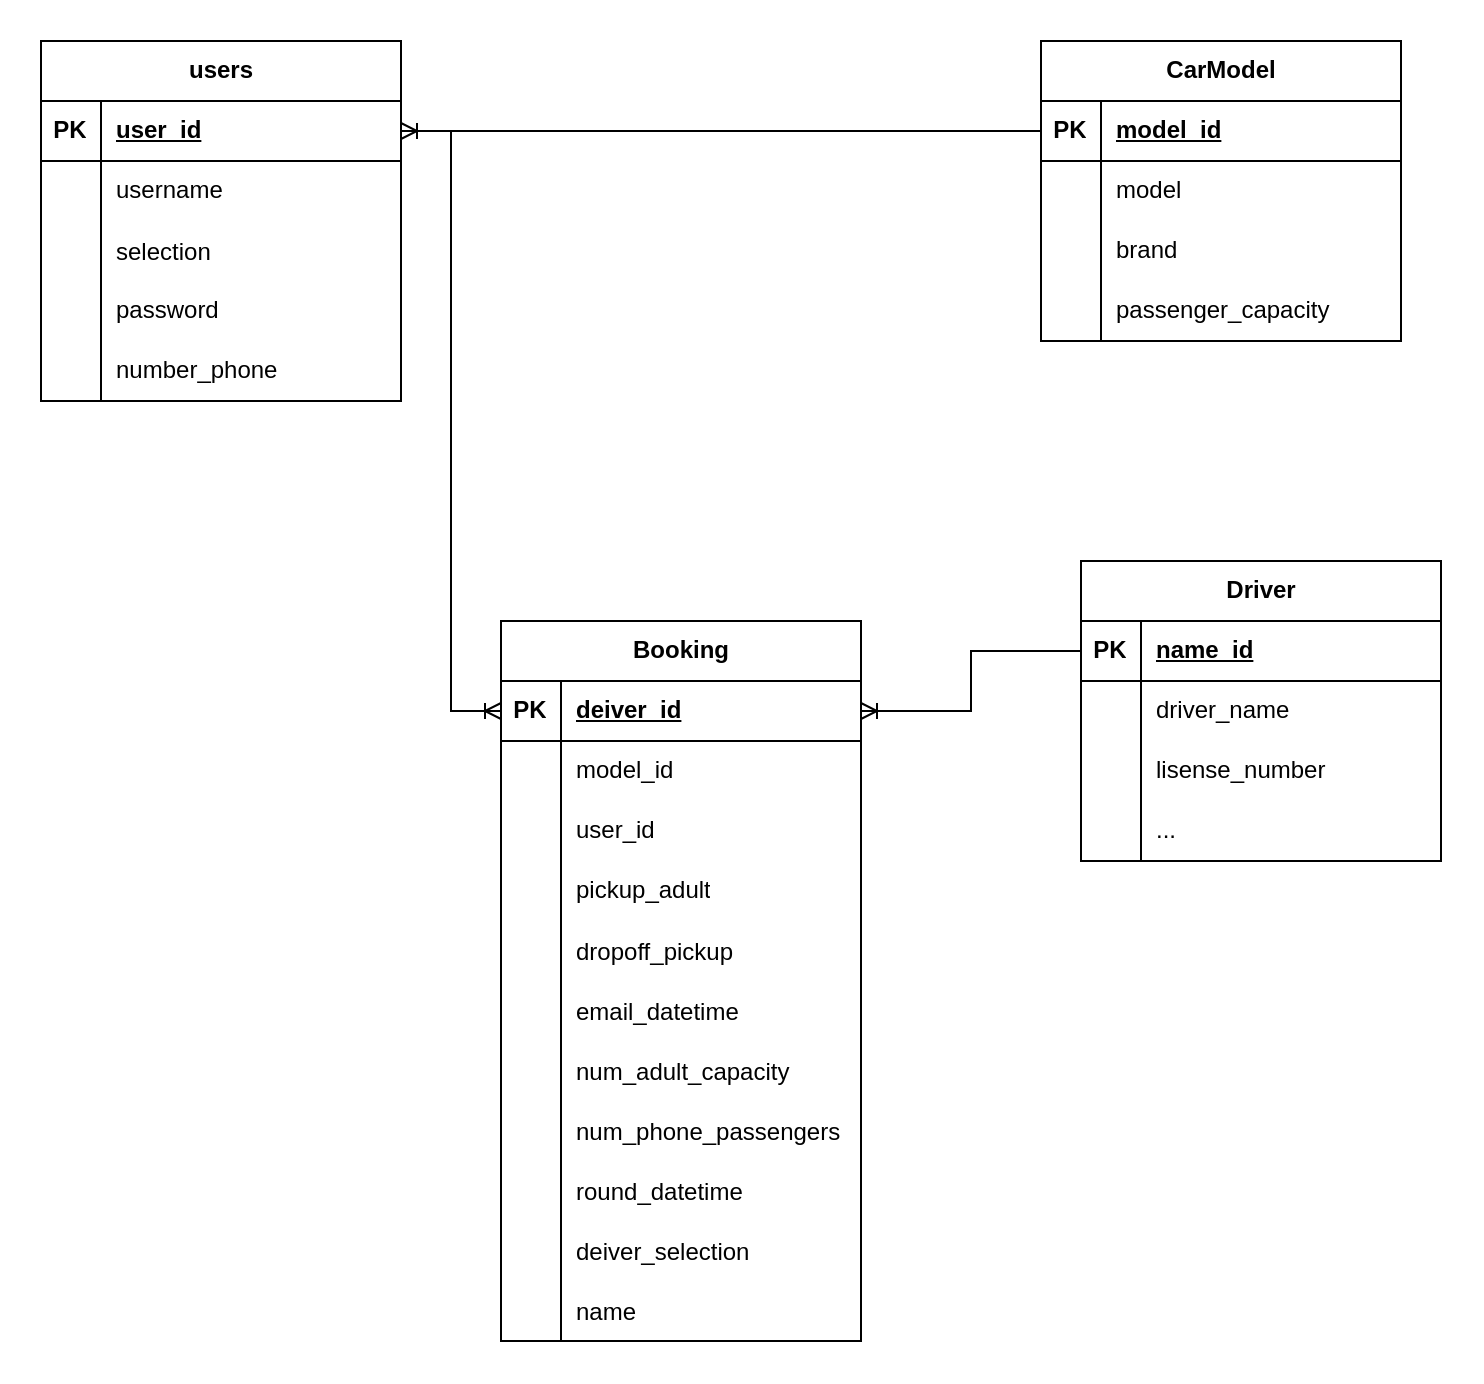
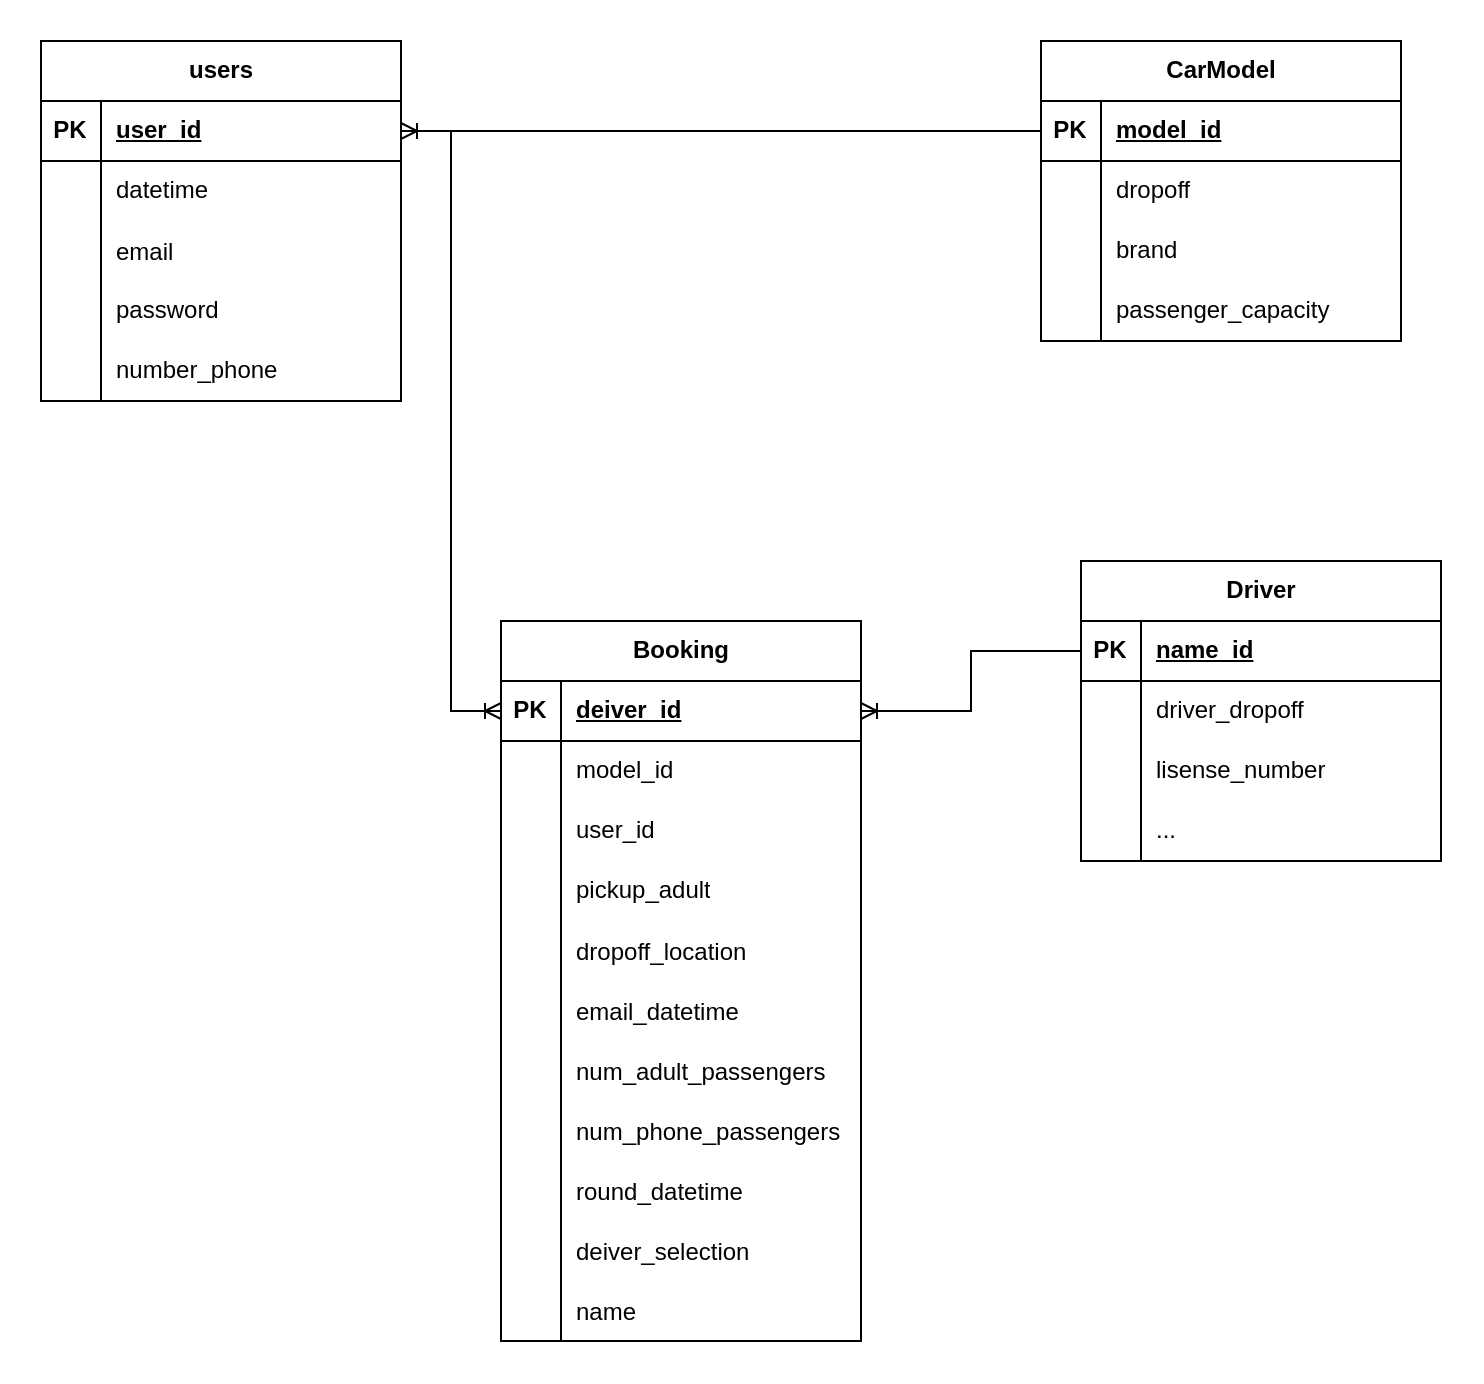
node "username": label "username" -> "datetime"
node "model": label "model" -> "dropoff"
node "selection": label "selection" -> "email"
node "driver_name": label "driver_name" -> "driver_dropoff"
node "dropoff_pickup": label "dropoff_pickup" -> "dropoff_location"
node "num_adult_capacity": label "num_adult_capacity" -> "num_adult_passengers"
